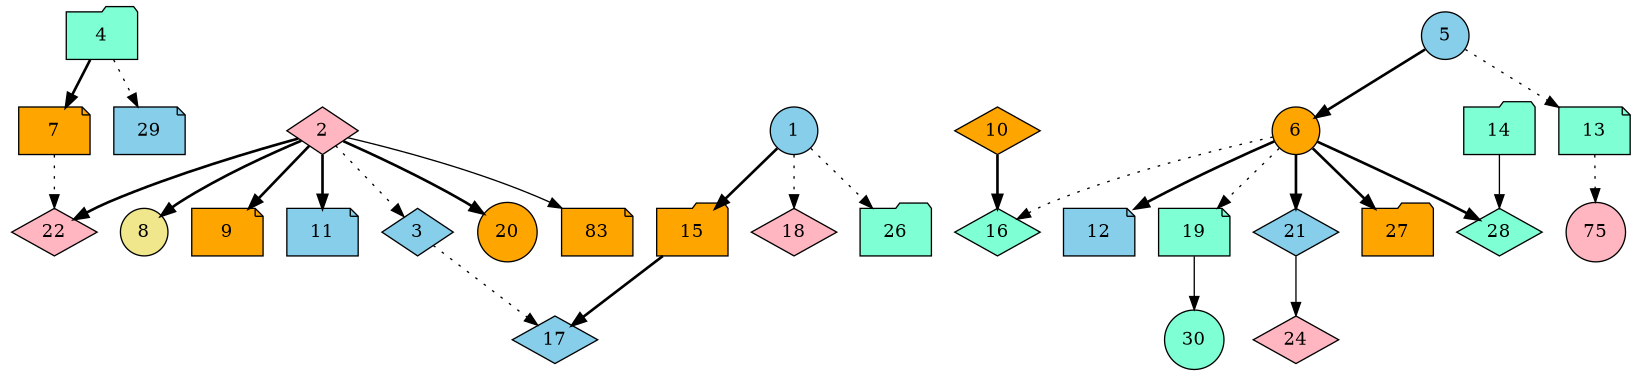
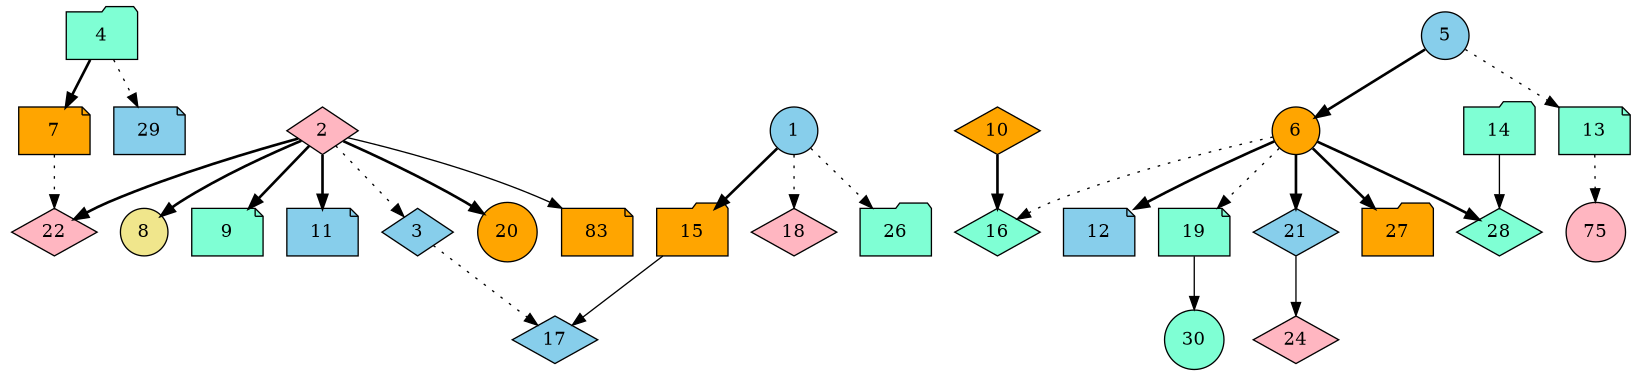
node "9": fillcolor orange -> aquamarine
edge "15" -> "17": style bold -> solid
